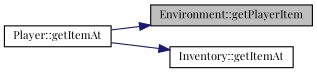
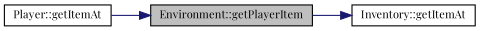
edge "Player::getItemAt" -> "Inventory::getItemAt": now "Environment::getPlayerItem" -> "Inventory::getItemAt"
